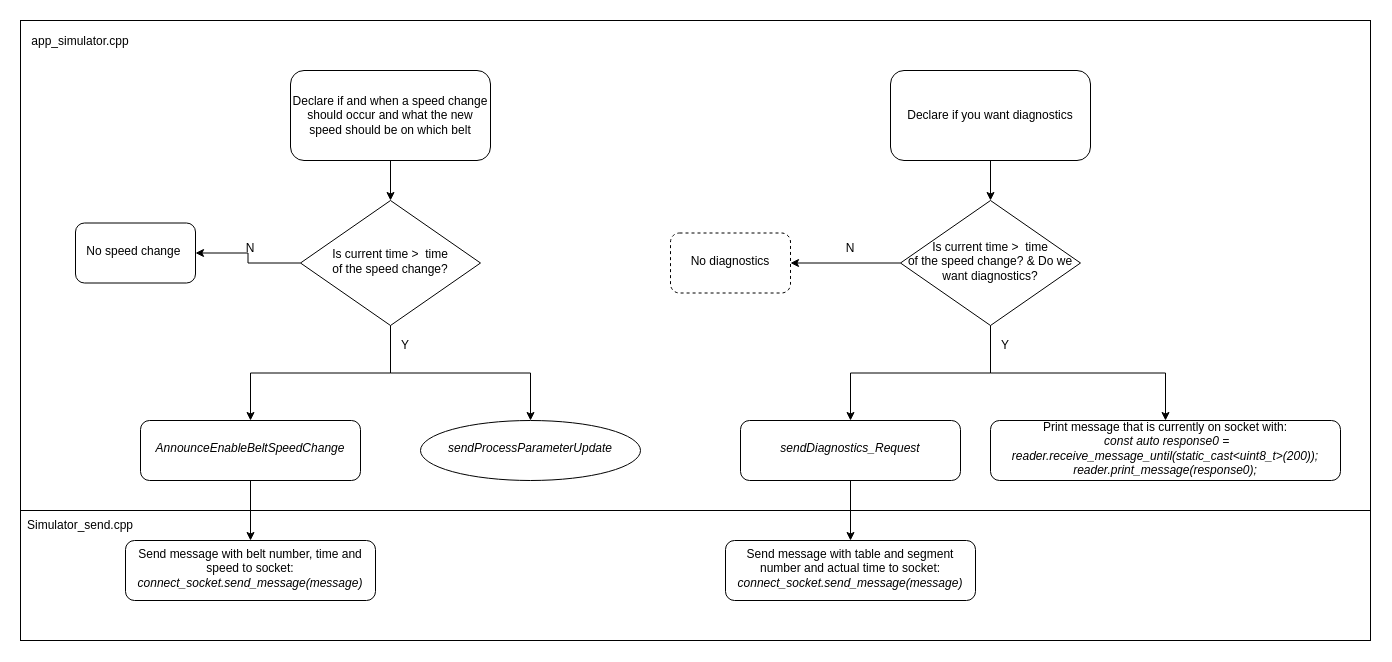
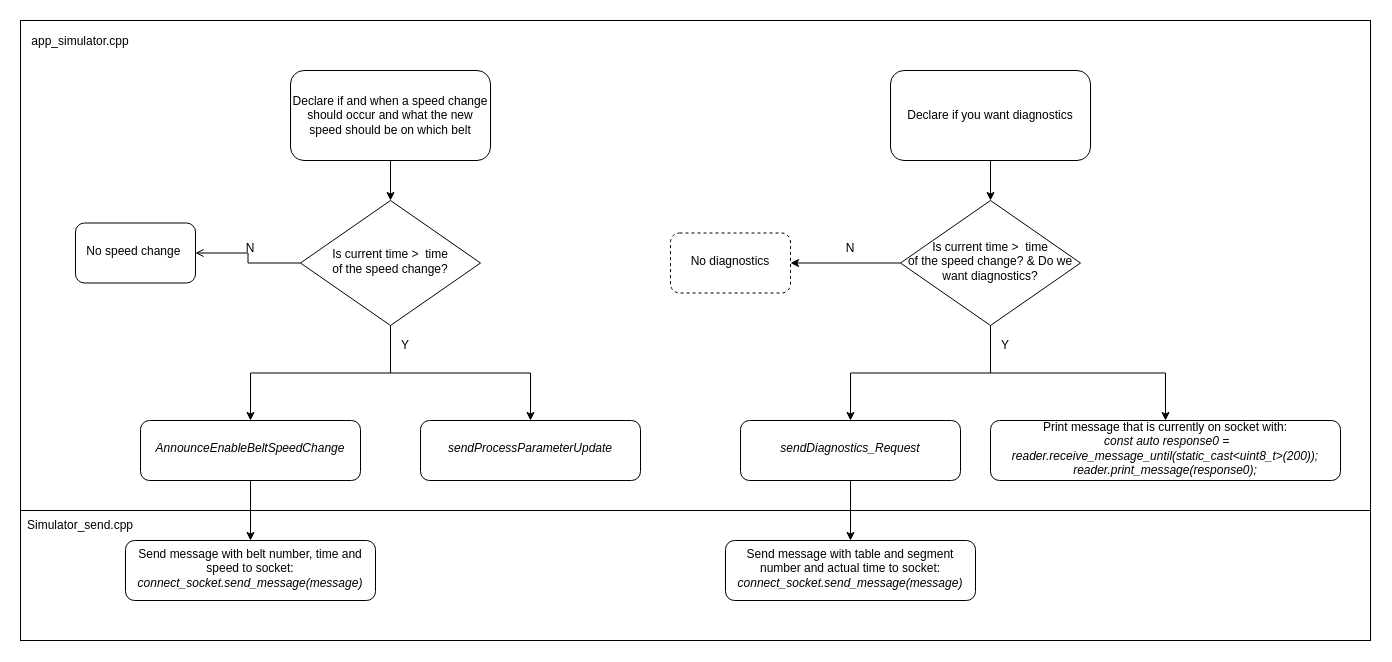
edge "Is current time > time of the speed change?" -> "No speed change": arrowhead classic -> open
node "sendProcessParameterUpdate": shape ellipse -> rounded rectangle
